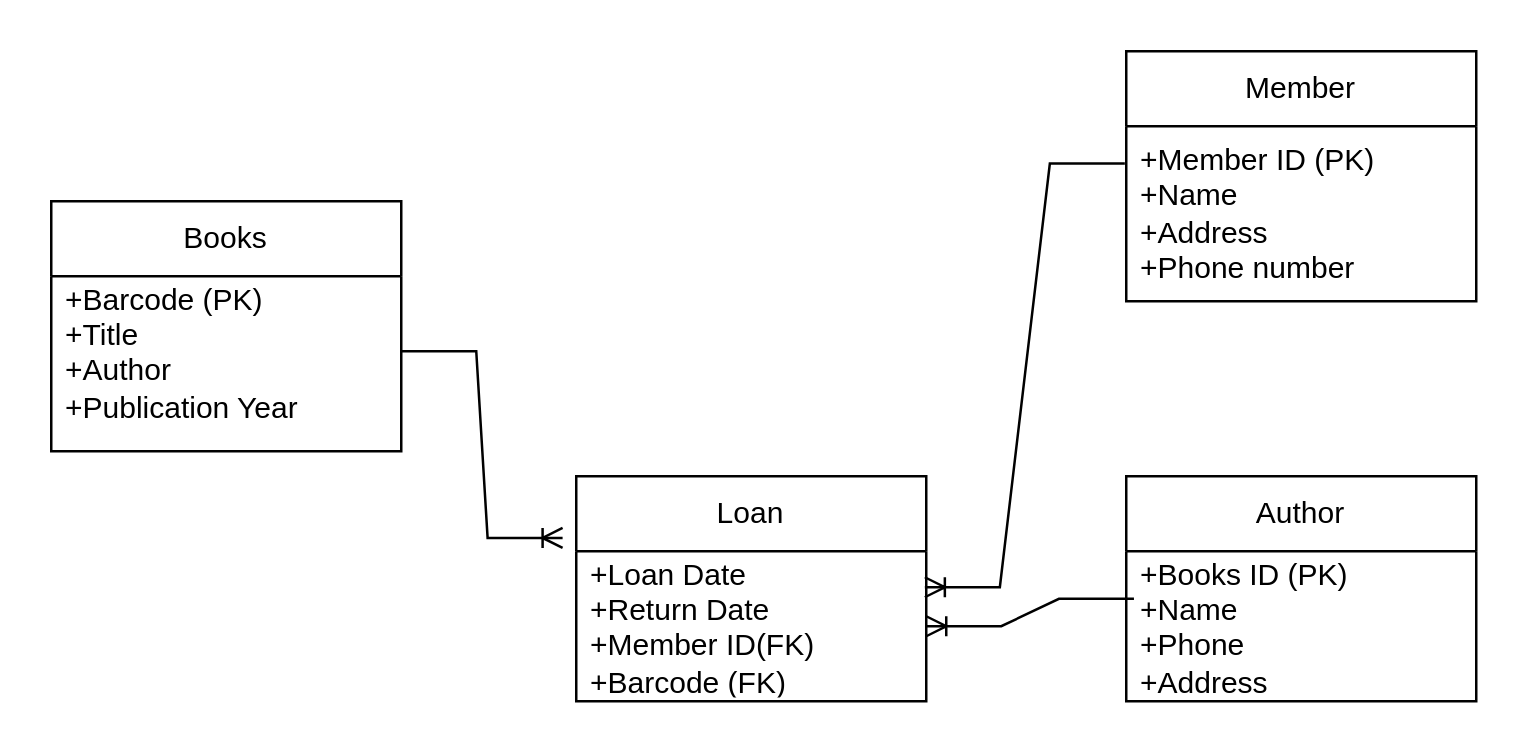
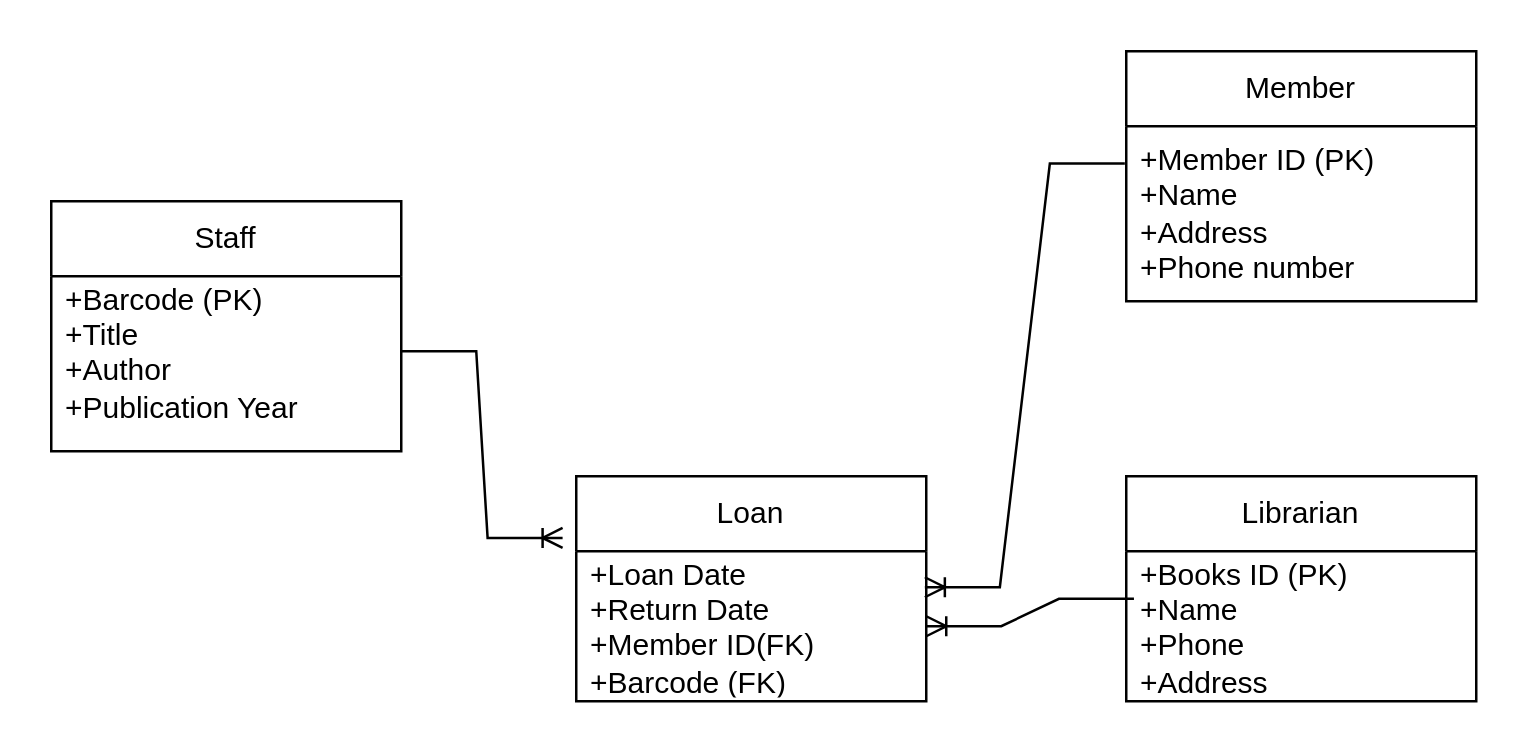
node "Books": label "Books" -> "Staff"
node "Author": label "Author" -> "Librarian"
